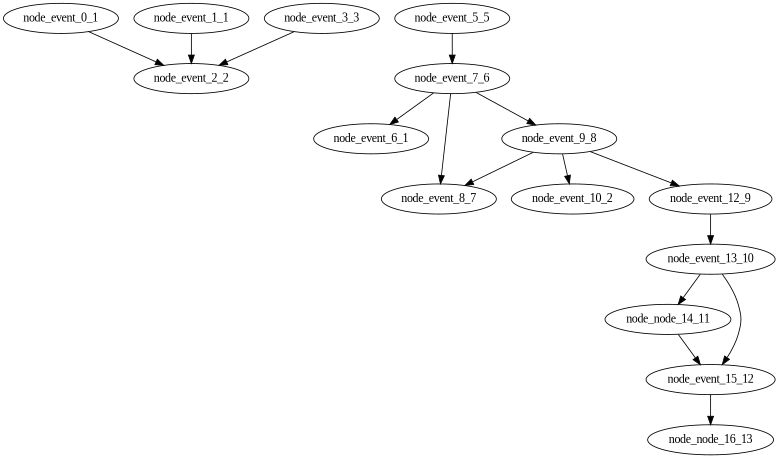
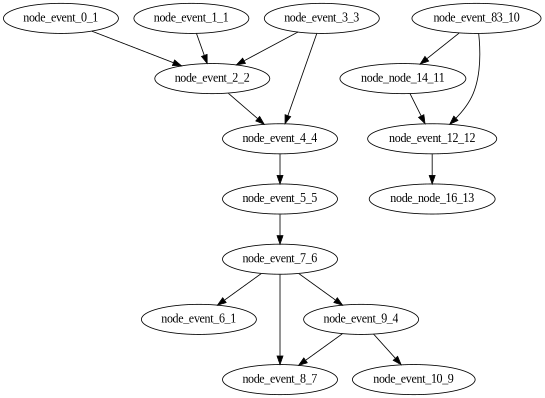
node "node_event_4_4": added
node "node_event_9_8": label "node_event_9_8" -> "node_event_9_4"
node "node_event_10_2": label "node_event_10_2" -> "node_event_10_9"
node "node_event_12_9": removed
node "node_event_13_10": label "node_event_13_10" -> "node_event_83_10"
node "node_event_15_12": label "node_event_15_12" -> "node_event_12_12"
